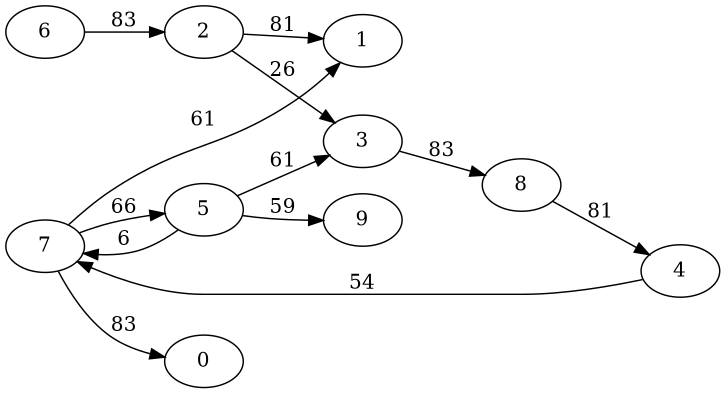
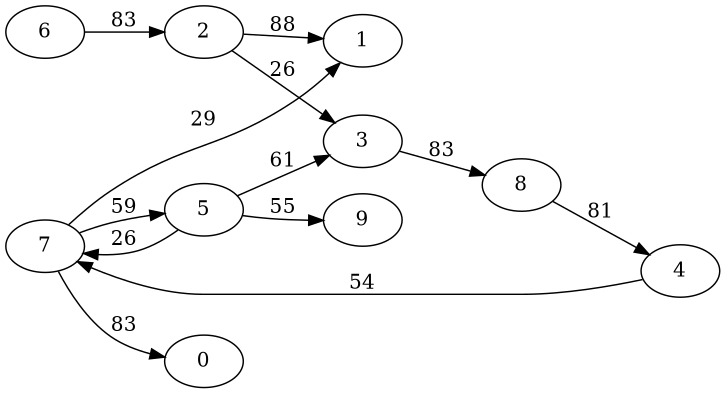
edge "2" -> "1": label "81" -> "88"
edge "7" -> "1": label "61" -> "29"
edge "7" -> "5": label "66" -> "59"
edge "5" -> "9": label "59" -> "55"
edge "5" -> "7": label "6" -> "26"
